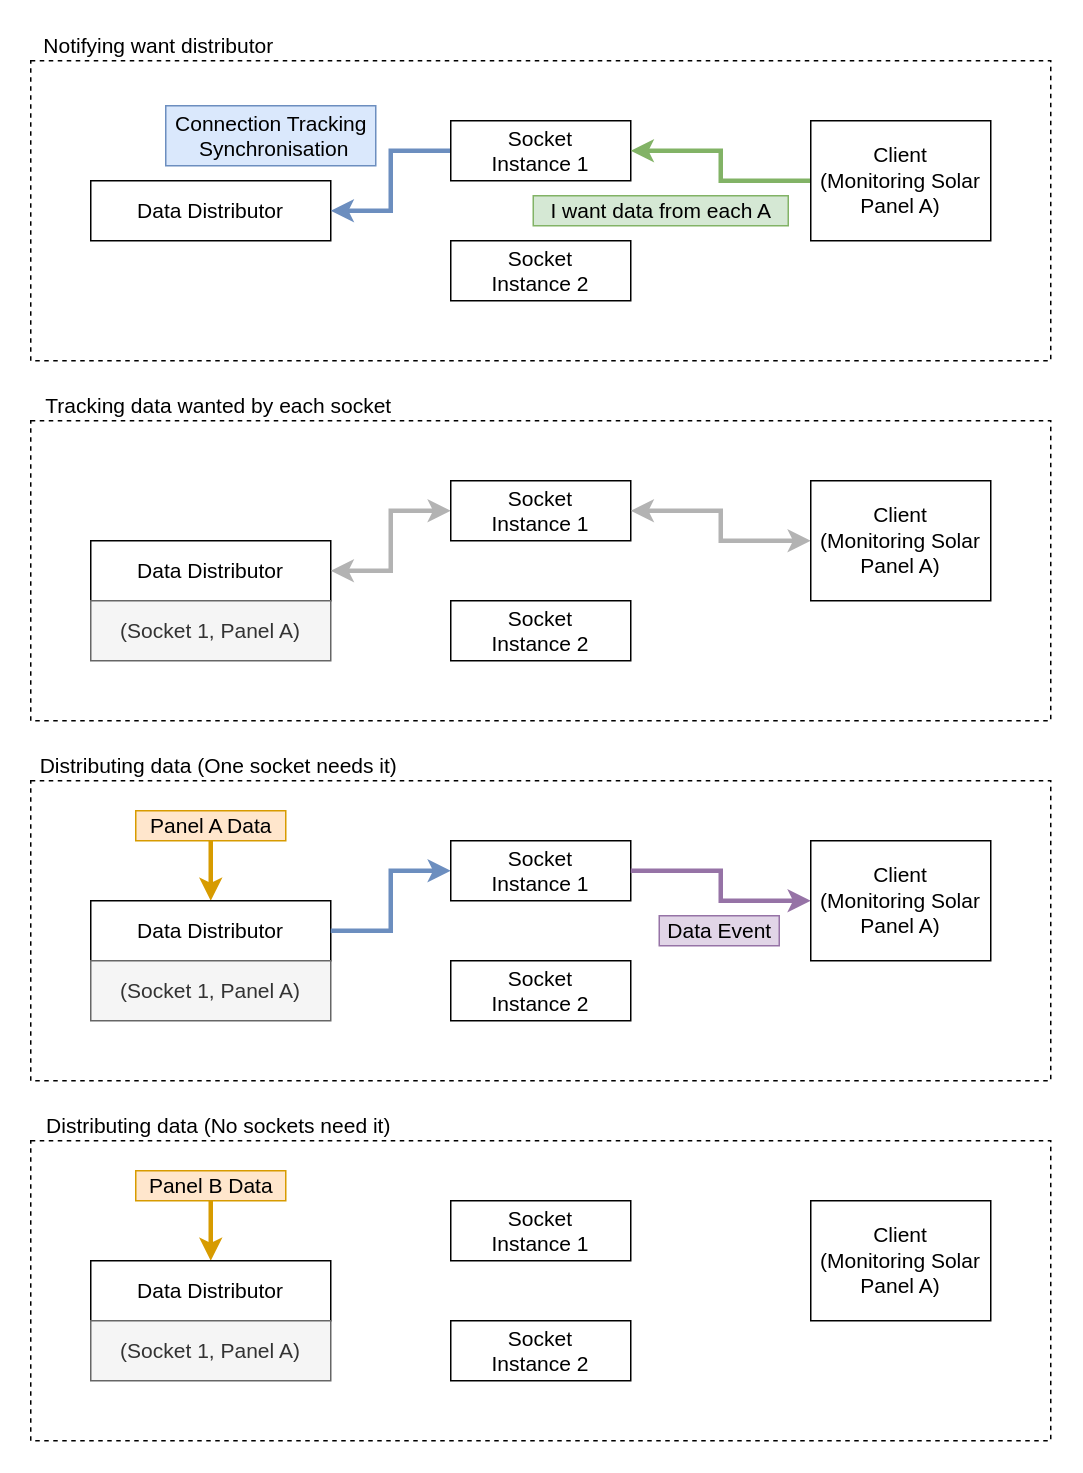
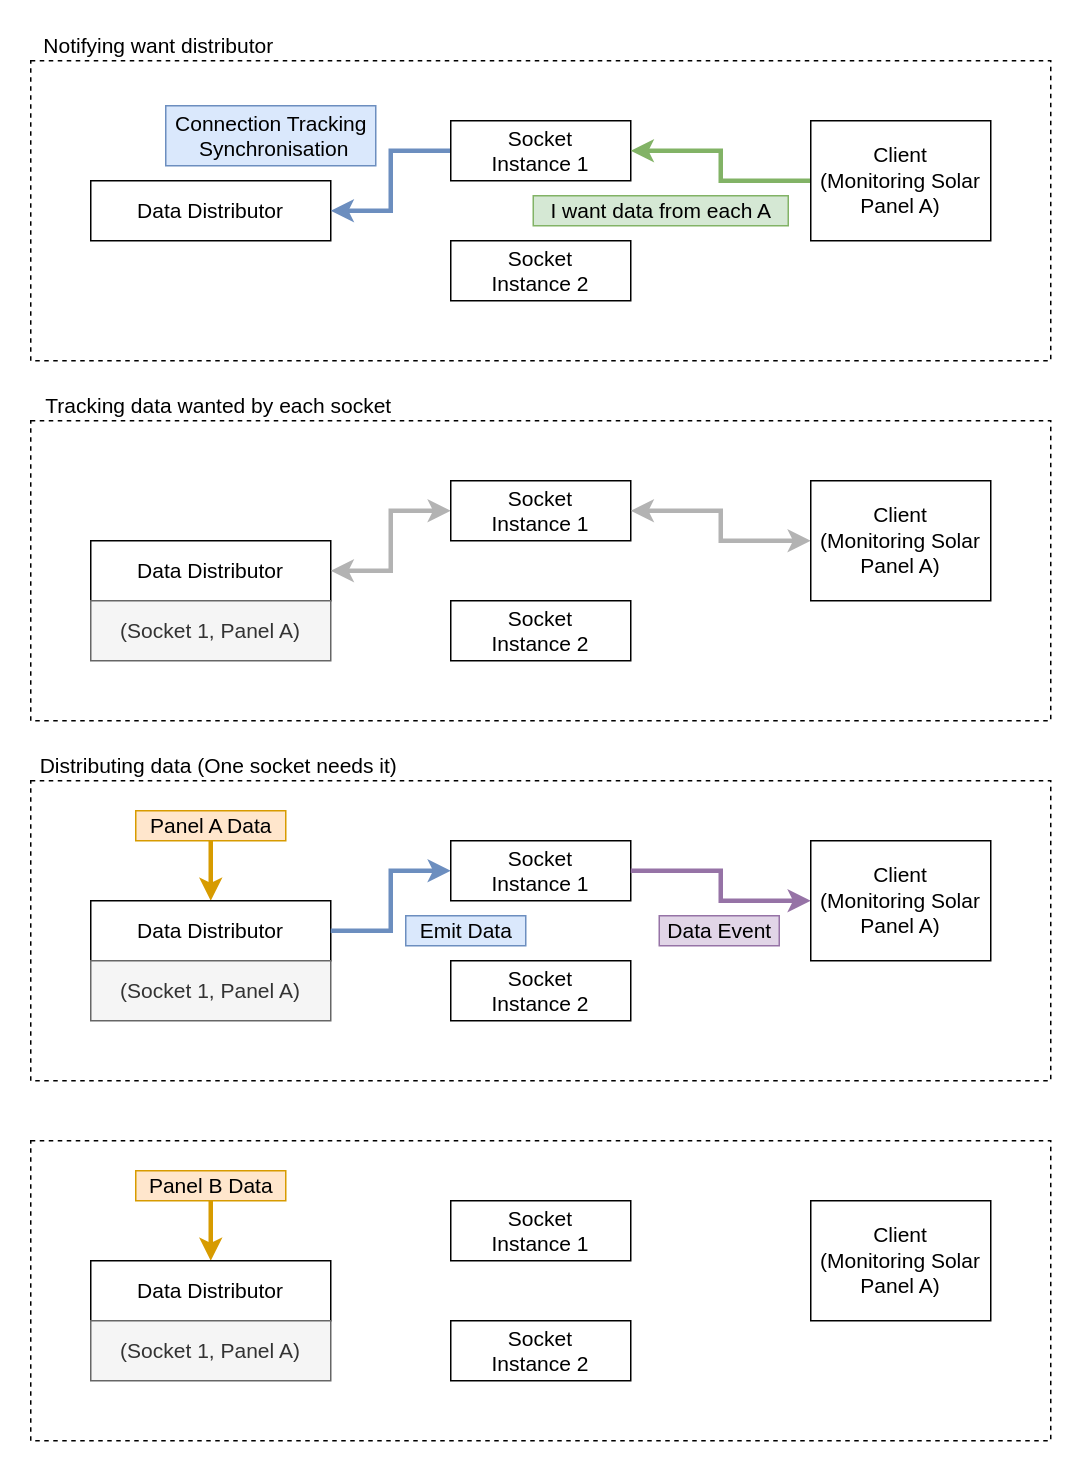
node "Emit Data": added
node "Distributing data (No sockets need it)": removed
